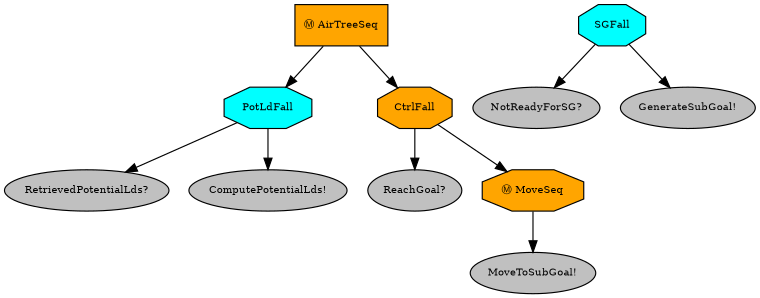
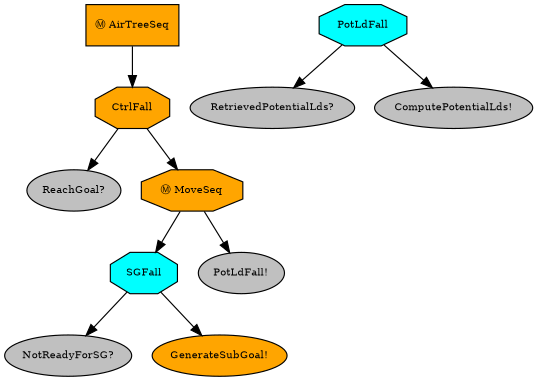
edge "Ⓜ AirTreeSeq" -> "PotLdFall": removed
node "GenerateSubGoal!": fillcolor gray -> orange
edge "Ⓜ MoveSeq" -> "SGFall": added
node "MoveToSubGoal!": label "MoveToSubGoal!" -> "PotLdFall!"
